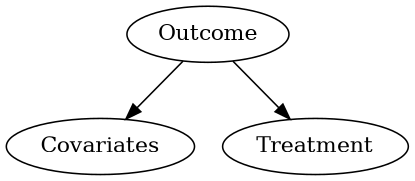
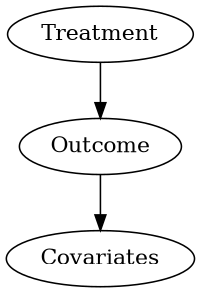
edge "Outcome" -> "Treatment": reversed
